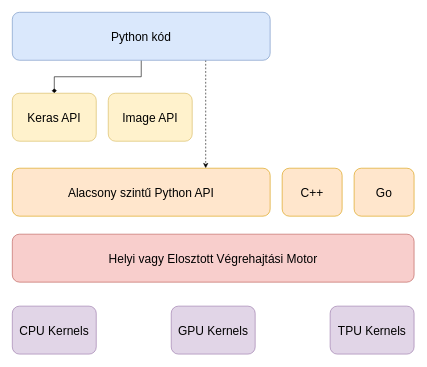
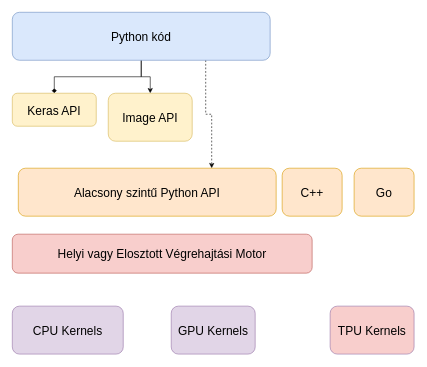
edge "Python kód" -> "Image API": added
node "Keras API": size 84x48 -> 84x33
node "Alacsony szintű Python API": moved (141, 192) -> (147, 192)
node "Helyi vagy Elosztott Végrehajtási Motor": size 402x48 -> 300x39
node "CPU Kernels": size 84x48 -> 111x48
node "TPU Kernels": fillcolor #e1d5e7 -> #f8cecc
